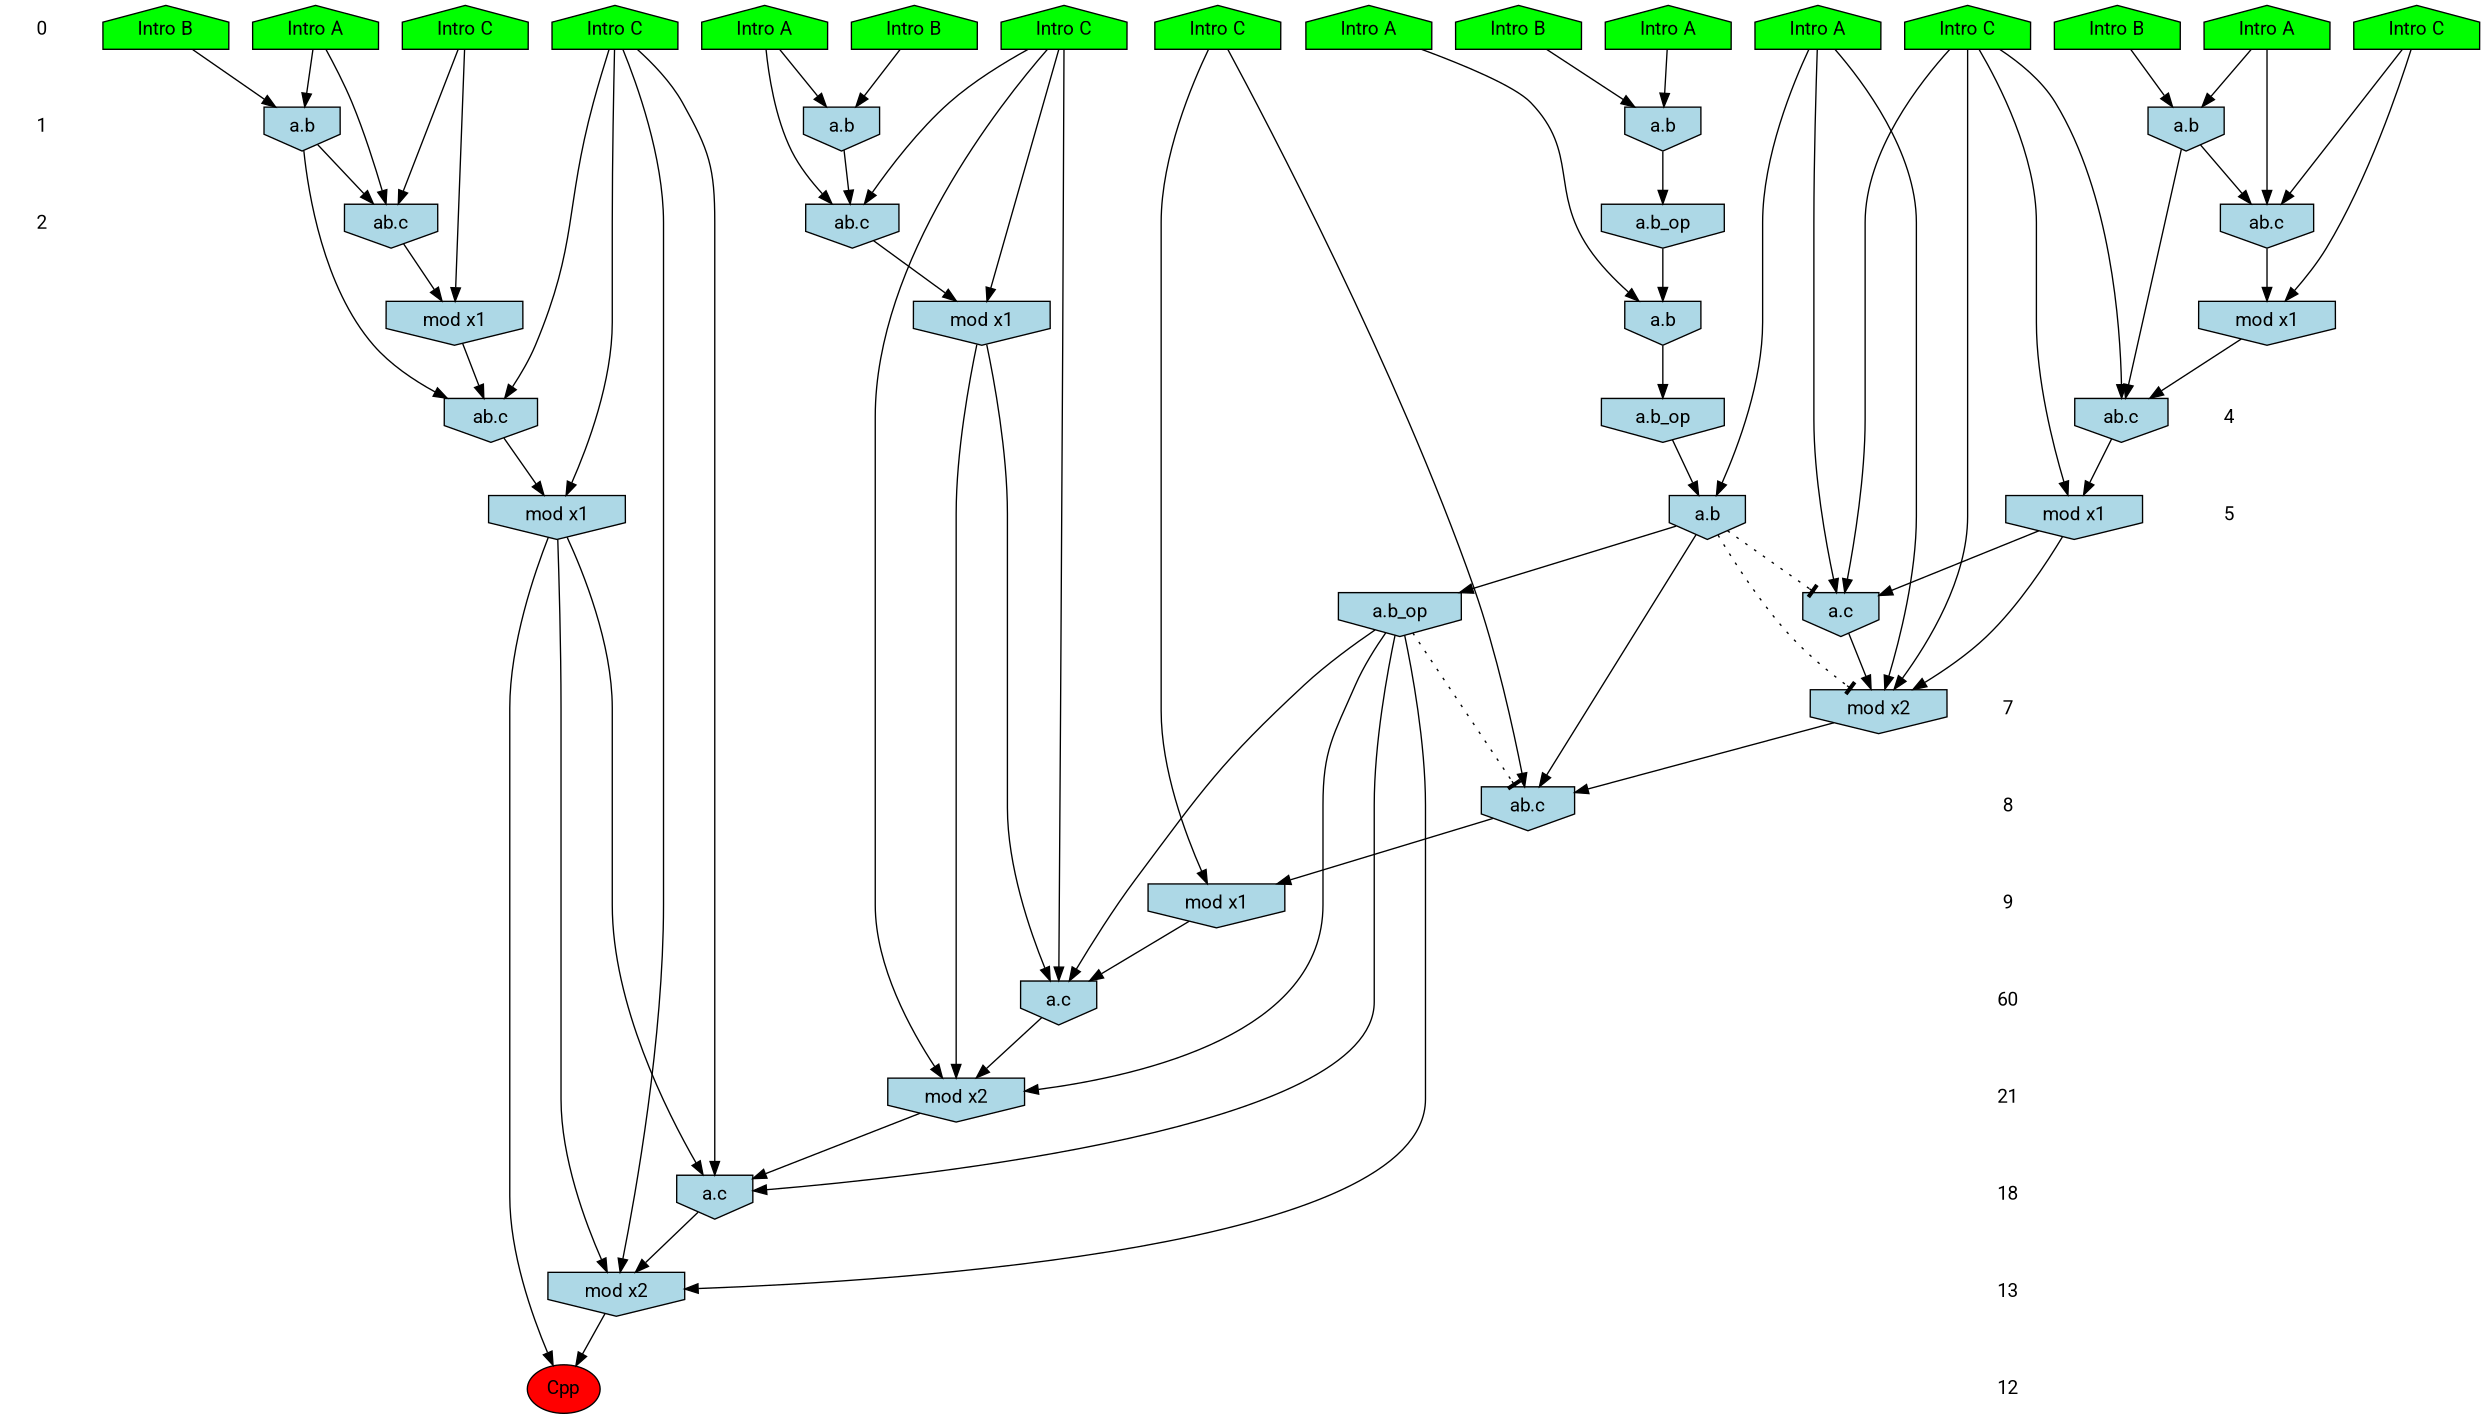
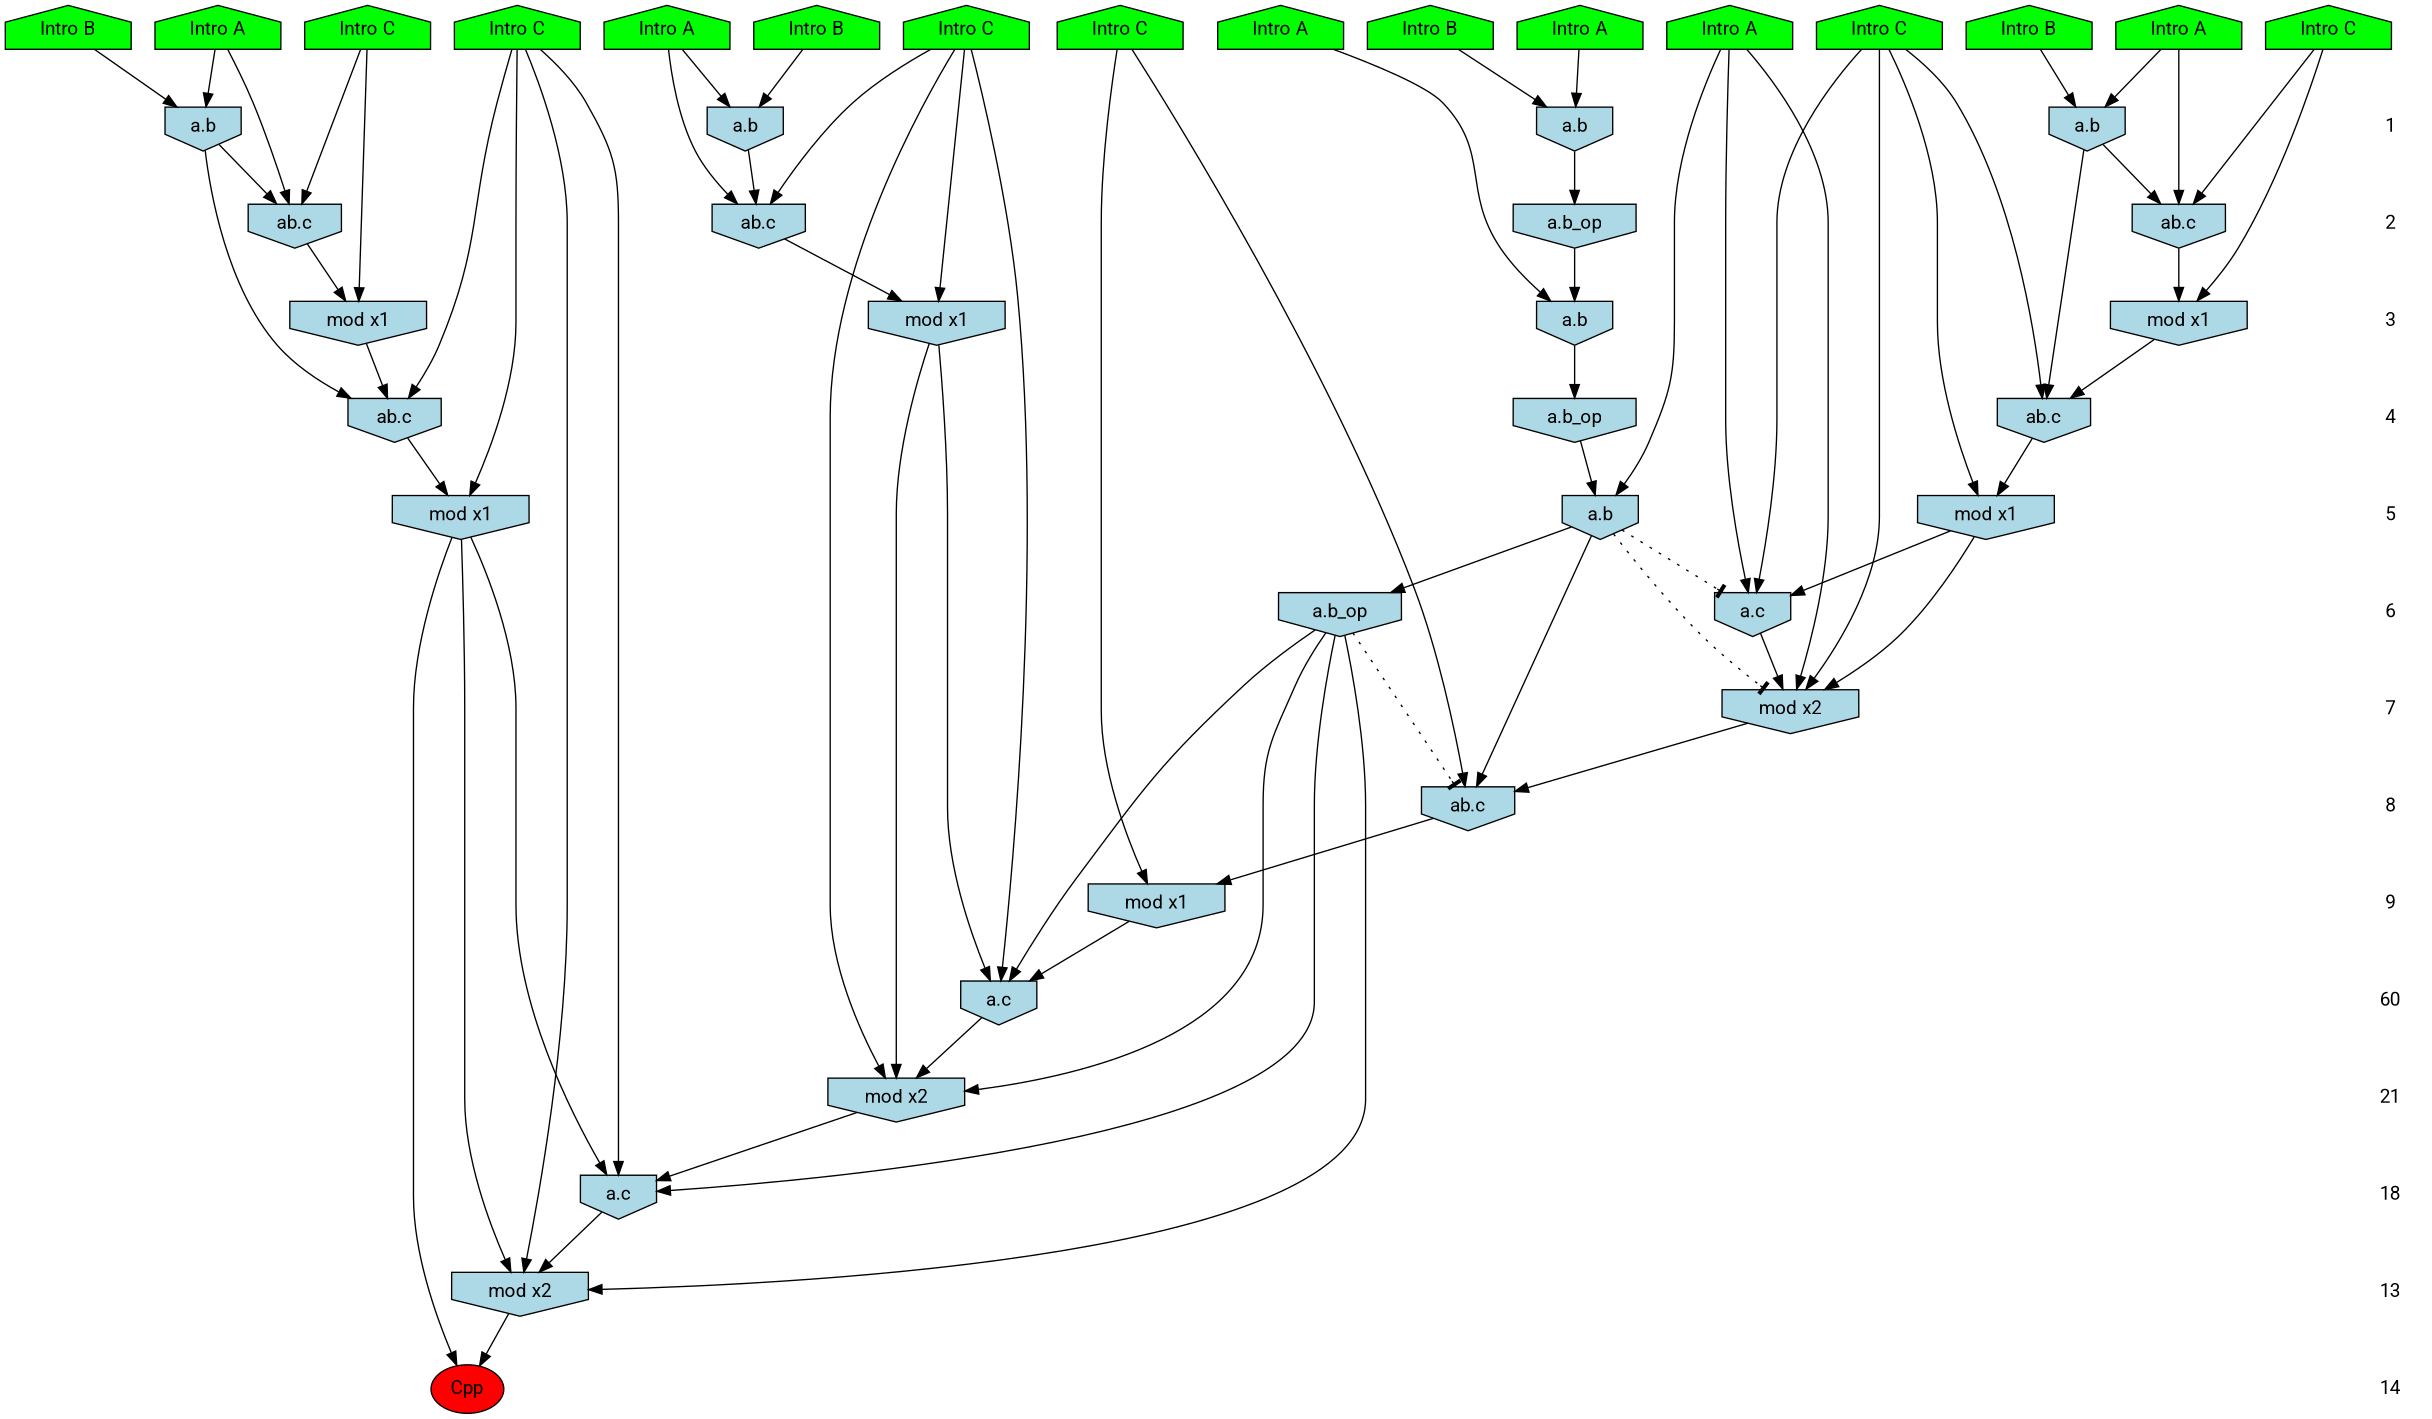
node "0": removed
node "3": added
node "6": added
node "12": label "12" -> "14"
